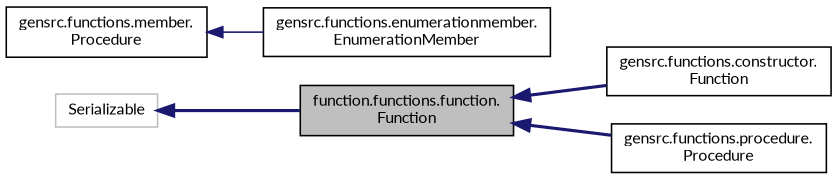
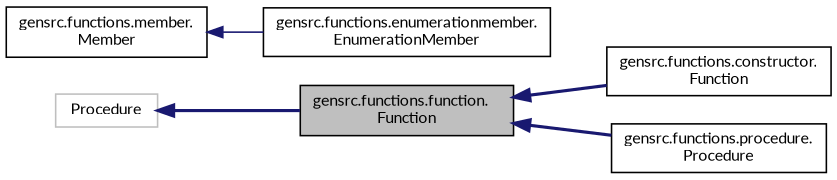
node "gensrc.functions.member. Procedure": label "gensrc.functions.member. Procedure" -> "gensrc.functions.member. Member"
node "Serializable": label "Serializable" -> "Procedure"
node "function.functions.function. Function": label "function.functions.function. Function" -> "gensrc.functions.function. Function"
